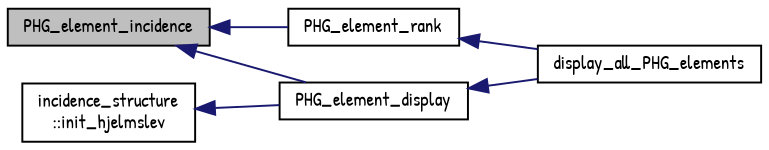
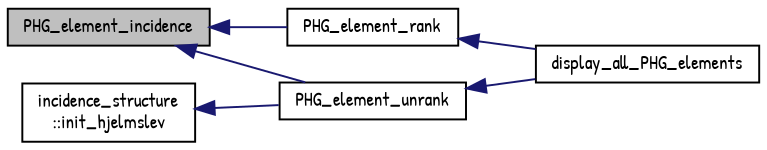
node "PHG_element_display": label "PHG_element_display" -> "PHG_element_unrank"
